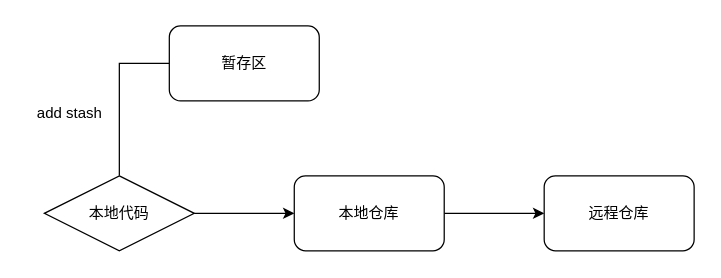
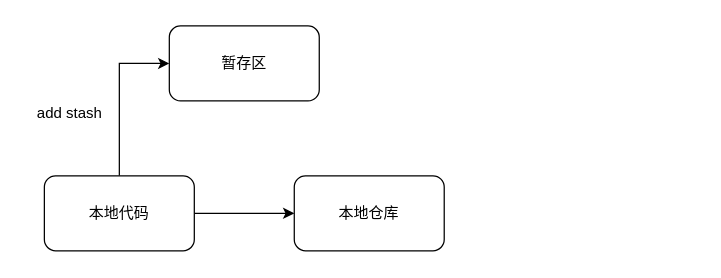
edge "暂存区" -- "本地代码": arrowhead none -> classic
node "本地代码": shape diamond -> rounded rectangle
edge "本地仓库" -> "远程仓库": removed
node "远程仓库": removed
